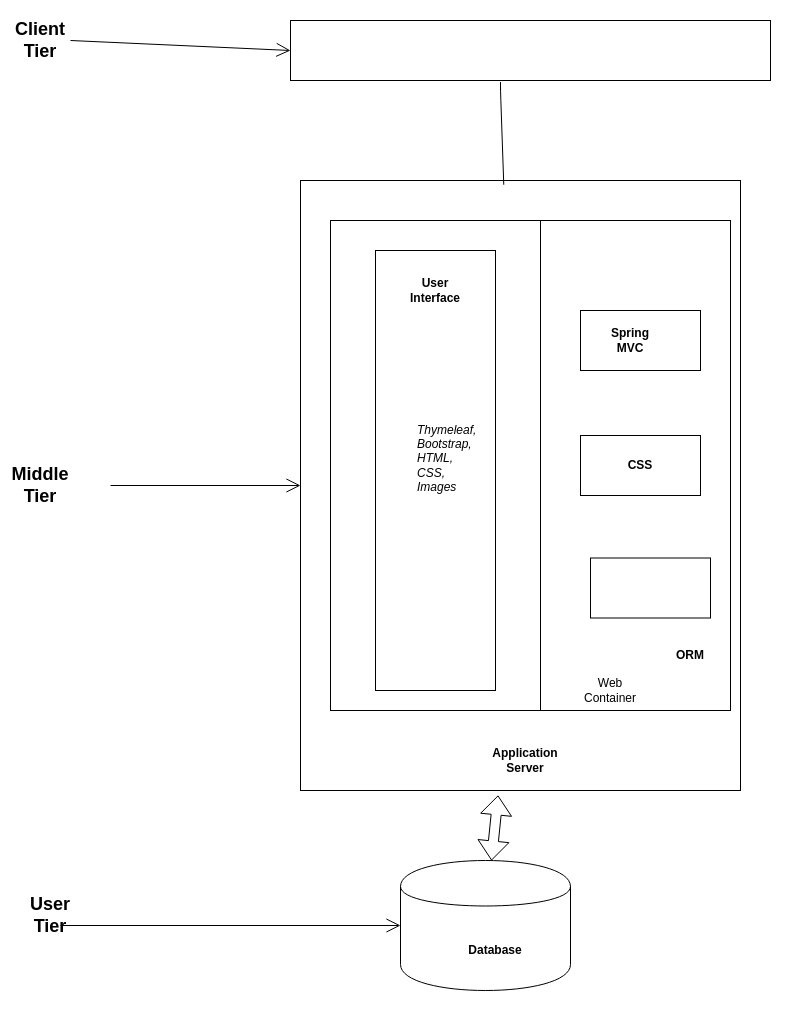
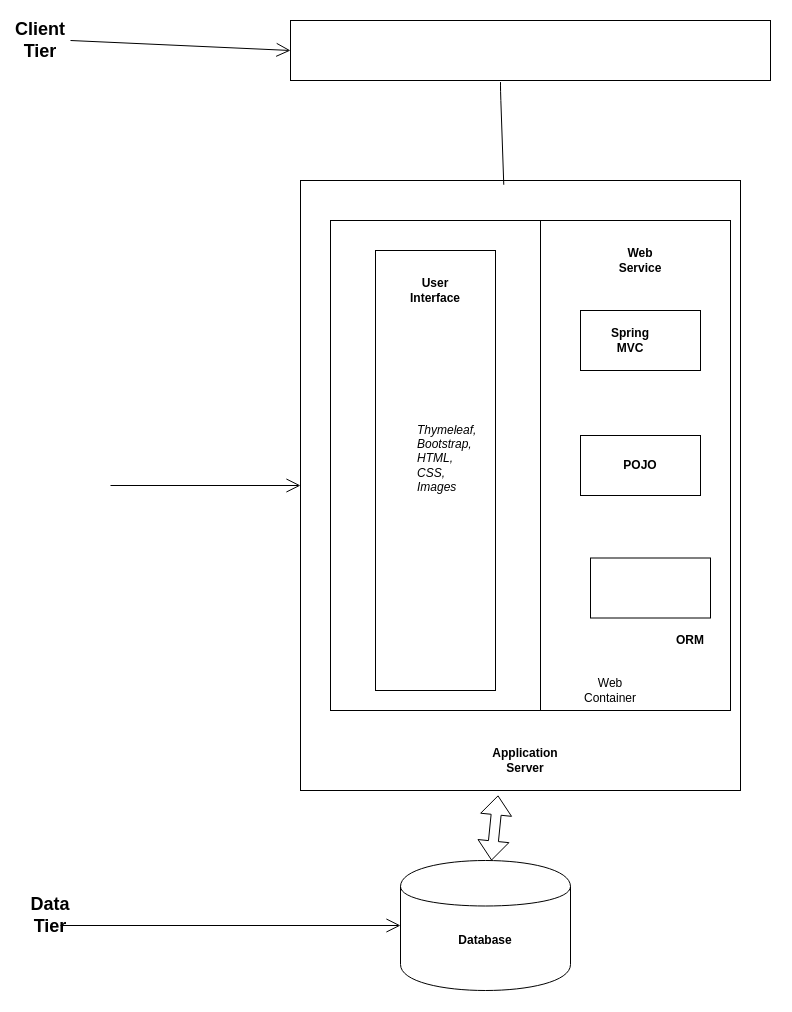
node "Web Service": added
node "CSS": label "CSS" -> "POJO"
node "Middle Tier": removed
node "ORM": moved (691, 656) -> (691, 641)
node "User Tier": label "User Tier" -> "Data Tier"
node "Database": moved (496, 951) -> (486, 941)
